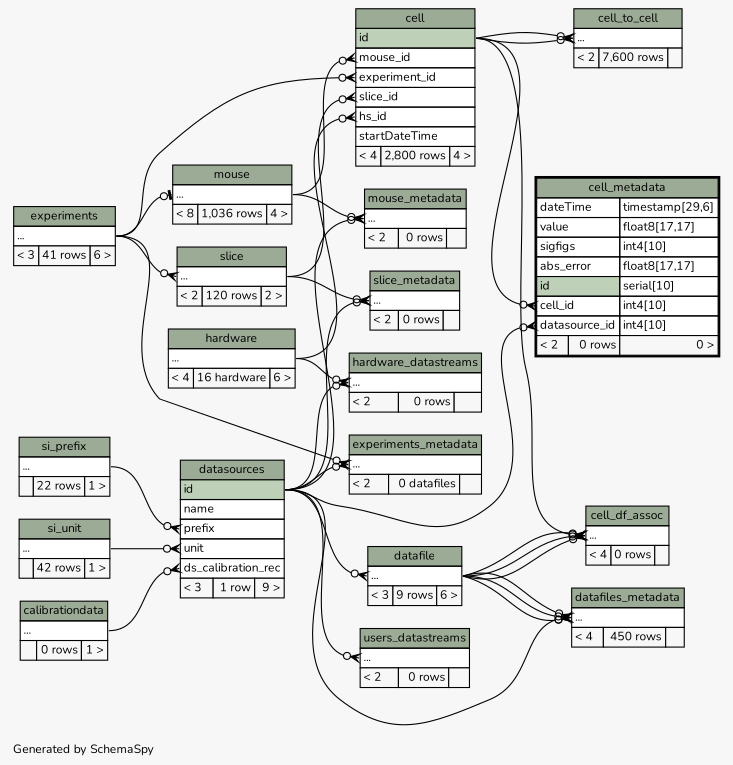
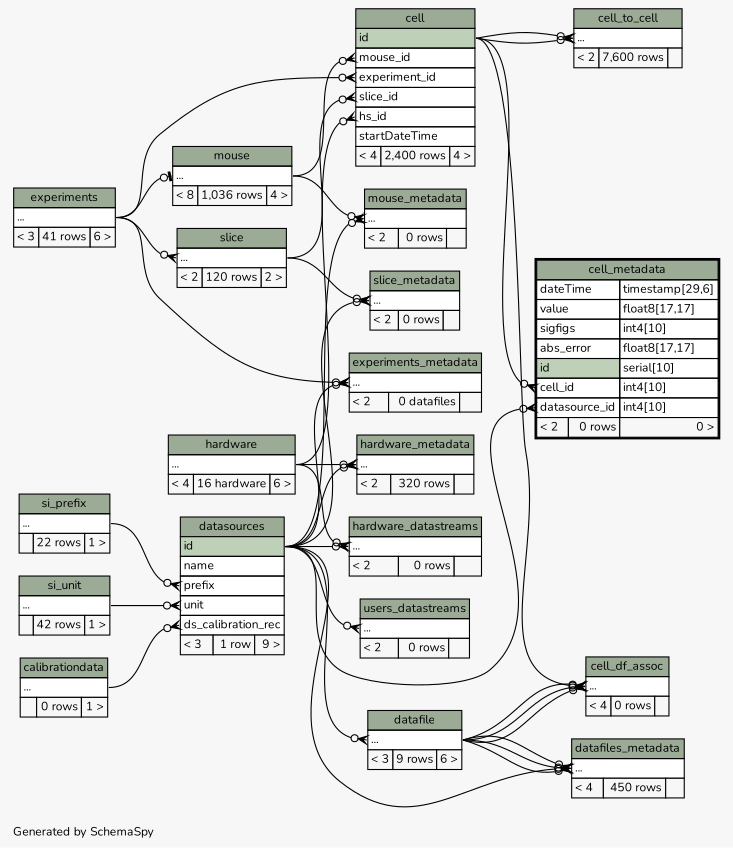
node "cell": text "2,800 rows" -> "2,400 rows"
node "hardware_metadata": added
